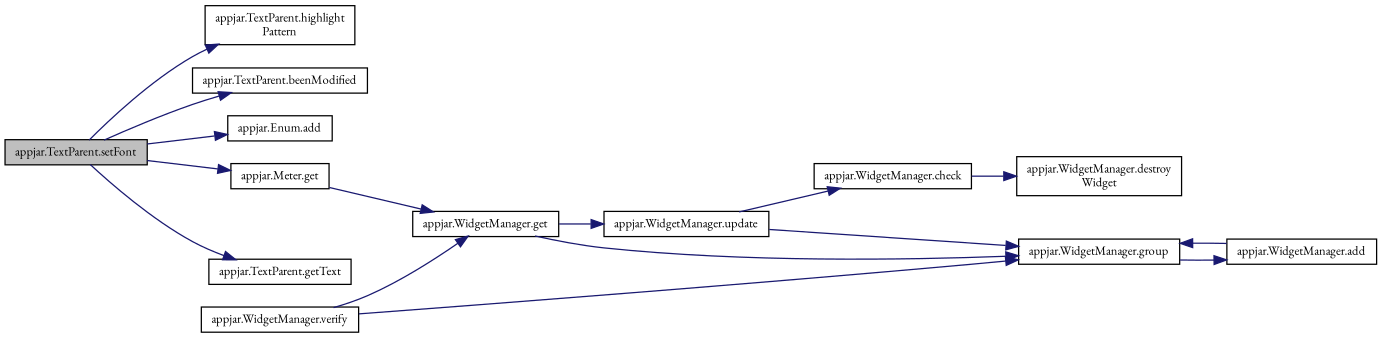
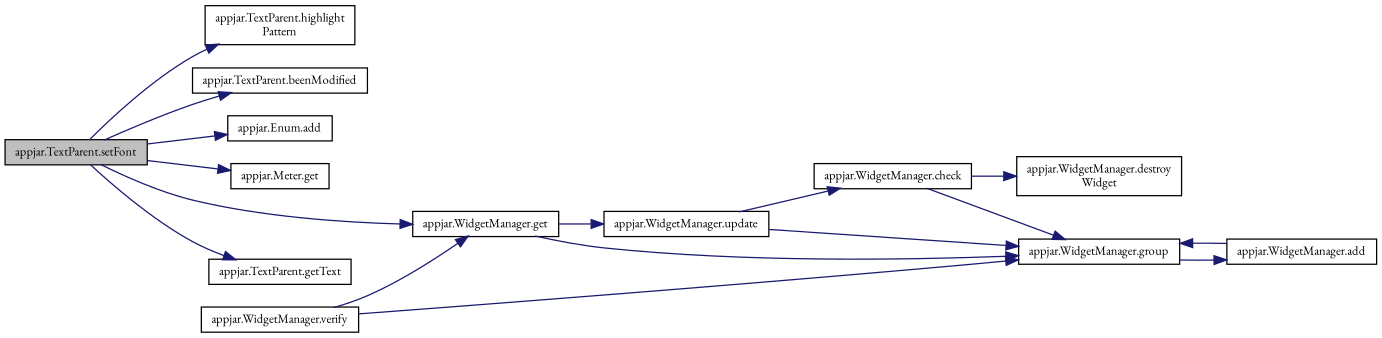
edge "appjar.Meter.get" -> "appjar.WidgetManager.get": now "appjar.TextParent.setFont" -> "appjar.WidgetManager.get"
edge "appjar.WidgetManager.check" -> "appjar.WidgetManager.group": added
